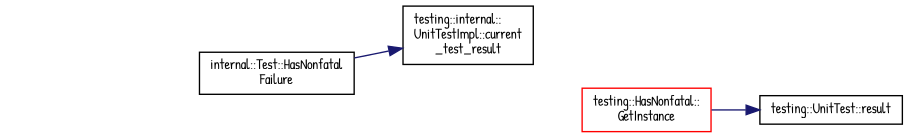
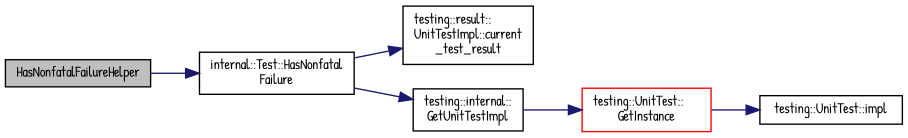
node "testing::internal:: UnitTestImpl::current _test_result": label "testing::internal:: UnitTestImpl::current _test_result" -> "testing::result:: UnitTestImpl::current _test_result"
node "HasNonfatalFailureHelper": added
node "testing::internal:: GetUnitTestImpl": added
node "testing::HasNonfatal:: GetInstance": label "testing::HasNonfatal:: GetInstance" -> "testing::UnitTest:: GetInstance"
node "testing::UnitTest::result": label "testing::UnitTest::result" -> "testing::UnitTest::impl"
